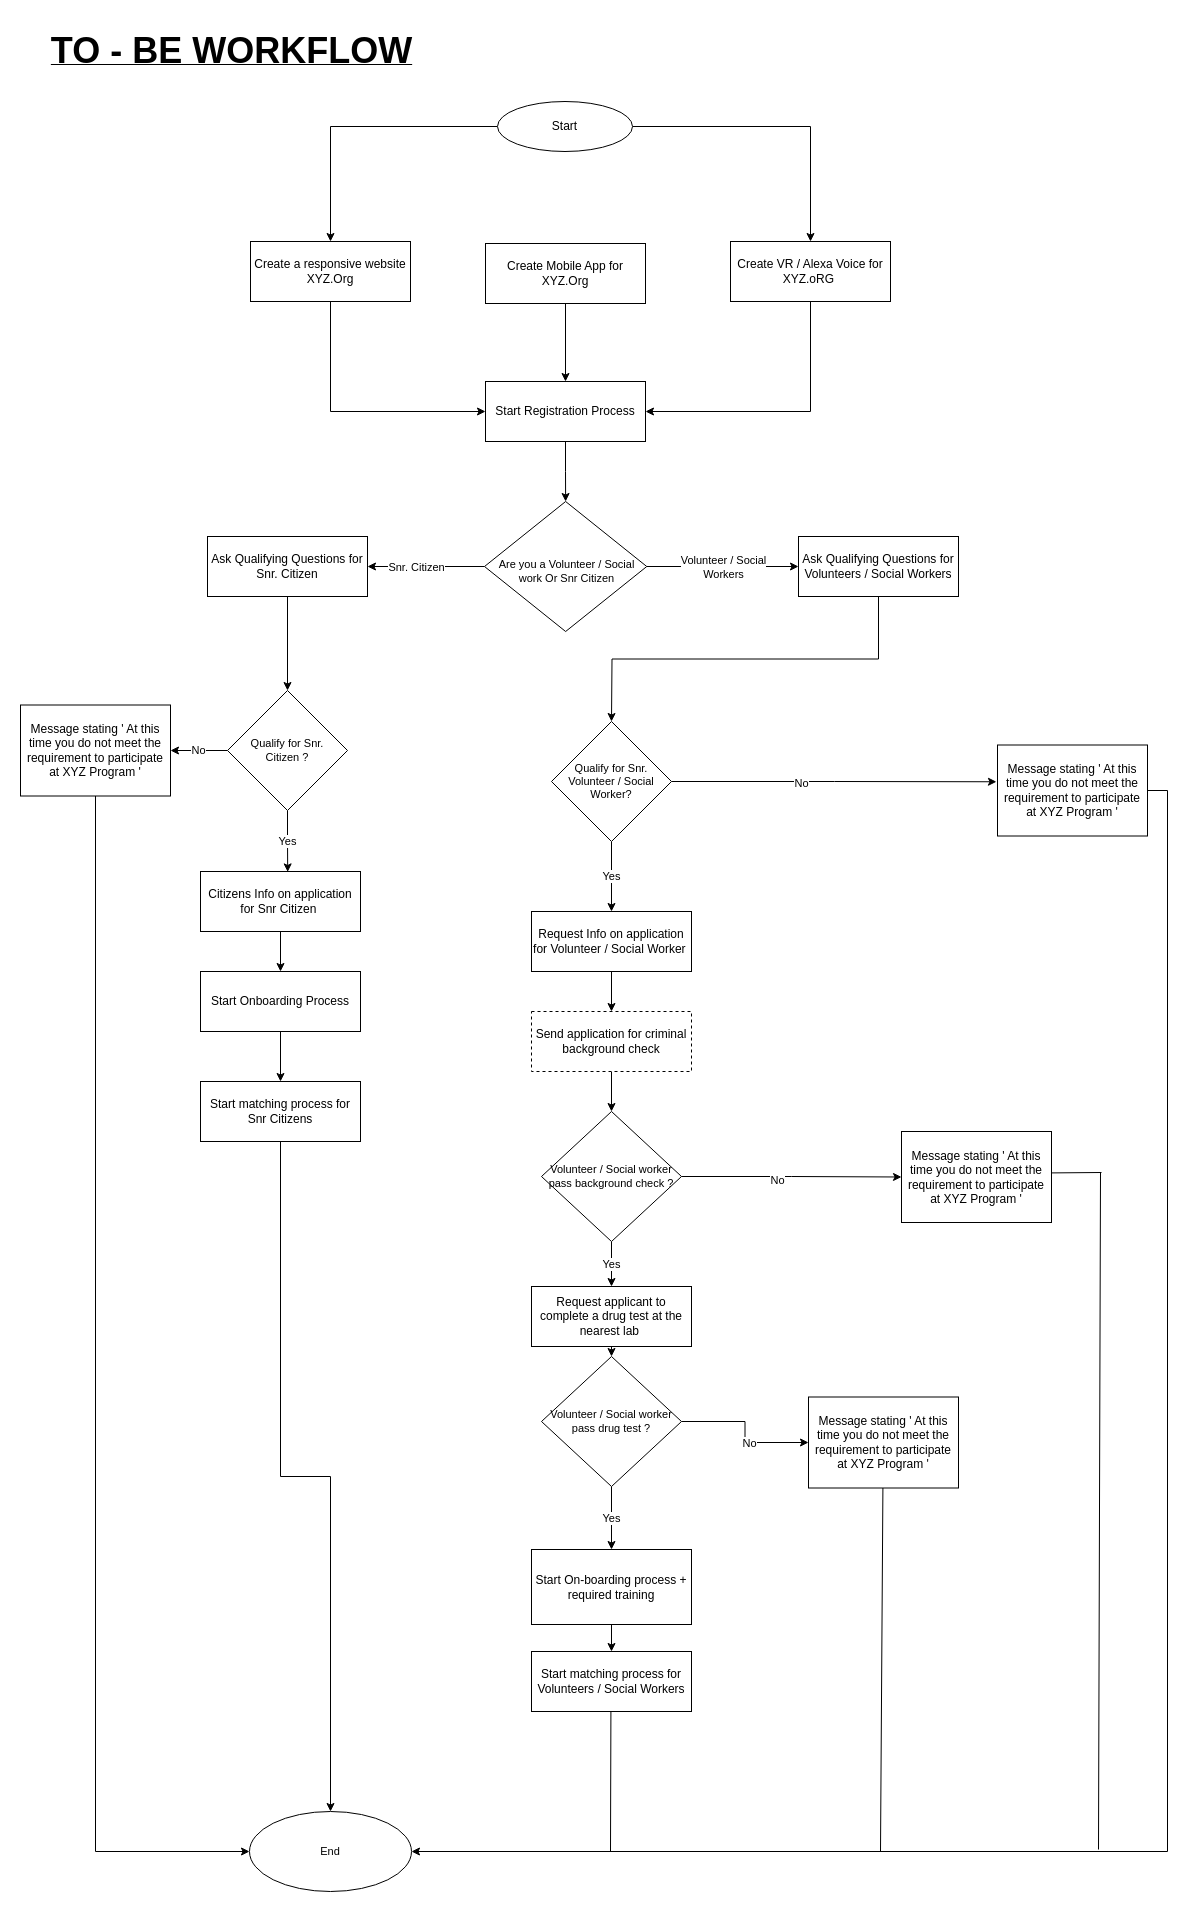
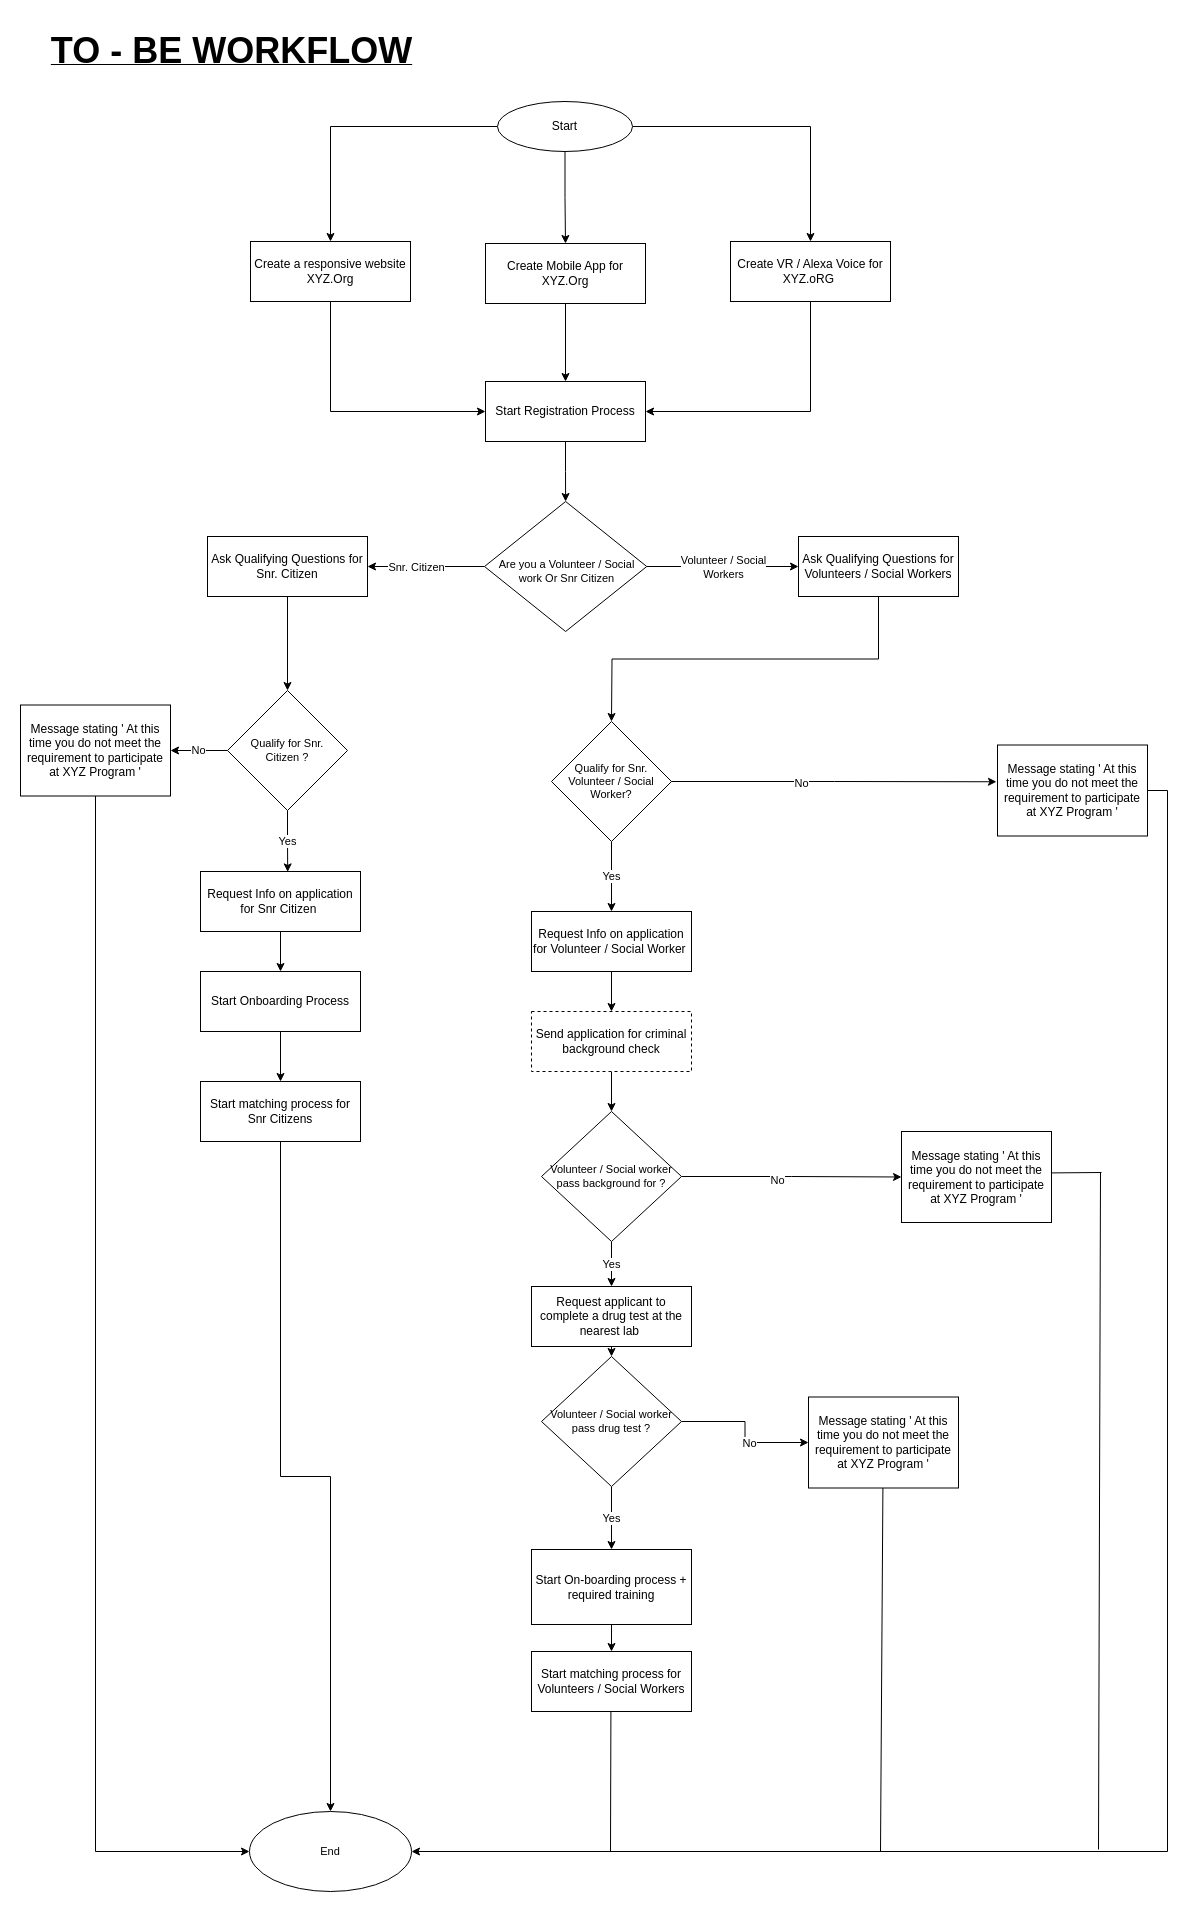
edge "Start" -> "Create Mobile App for XYZ.Org": added
node "Citizens Info on application for Snr Citizen": label "Citizens Info on application for Snr Citizen" -> "Request Info on application for Snr Citizen"
node "Volunteer / Social worker pass background check ?": label "Volunteer / Social worker pass background check ?" -> "Volunteer / Social worker pass background for ?"
